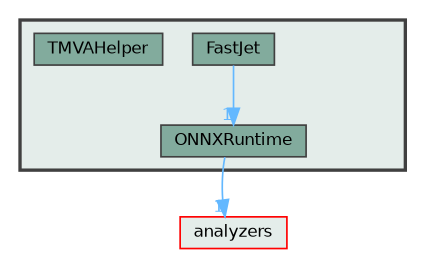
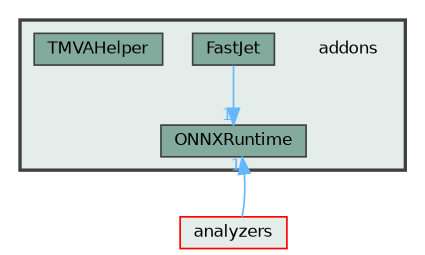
node "addons": added
edge "ONNXRuntime" -> "analyzers": reversed
